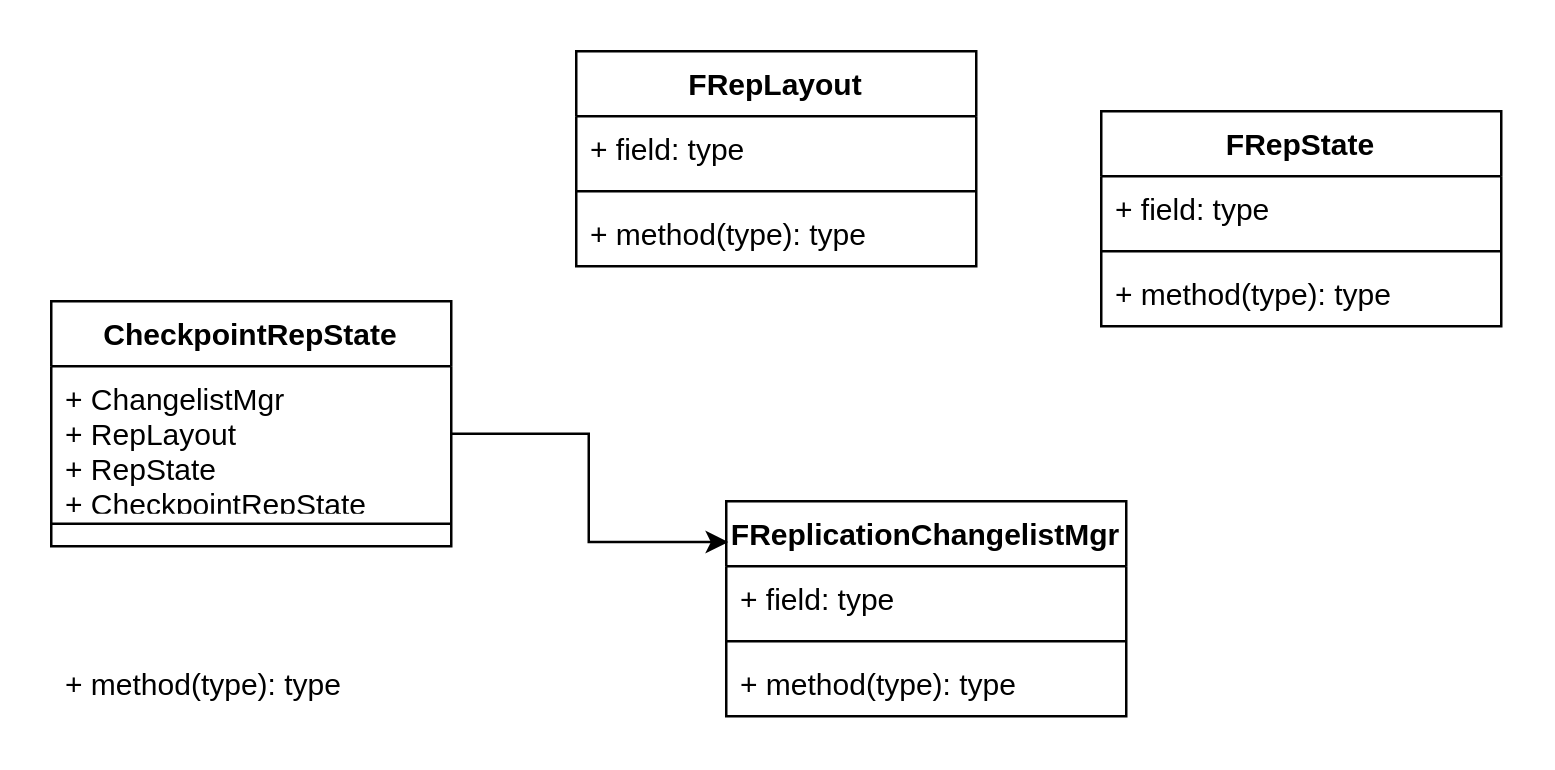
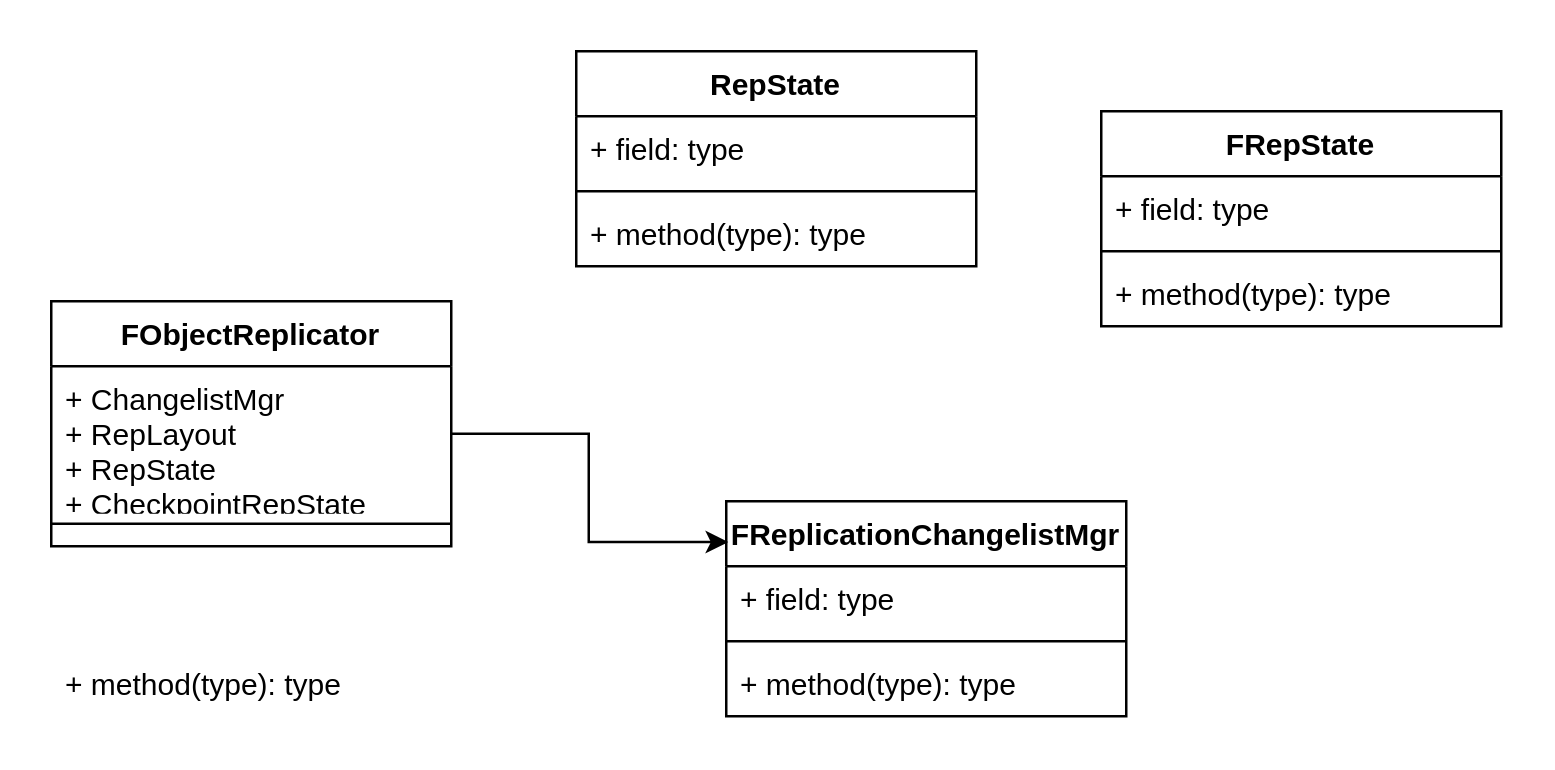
node "FRepLayout": label "FRepLayout" -> "RepState"
node "CheckpointRepState": label "CheckpointRepState" -> "FObjectReplicator"
